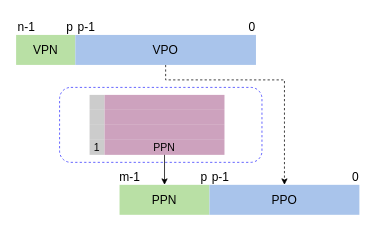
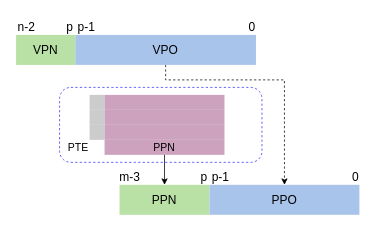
node "n-1": label "n-1" -> "n-2"
node "PTE": added
node "1": removed
node "m-1": label "m-1" -> "m-3"
